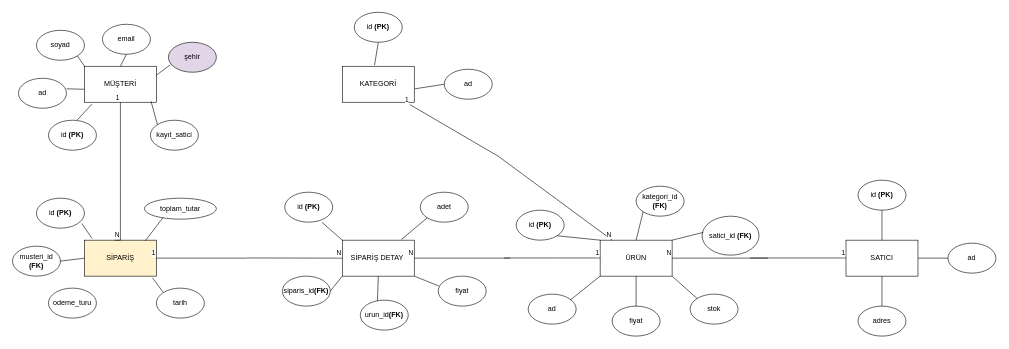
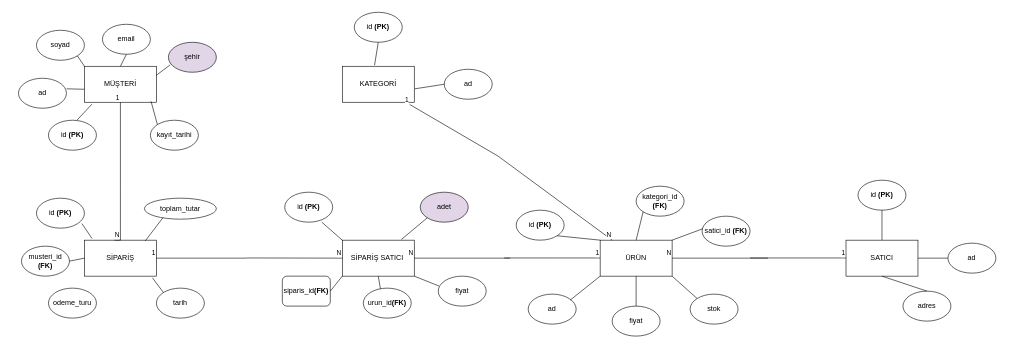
node "kayıt_satici": label "kayıt_satici" -> "kayıt_tarihi"
node "adet": fillcolor #ffffff -> #e1d5e7
node "satici_id (FK)": size 57x39 -> 48x30
node "SİPARİŞ": fillcolor #fff2cc -> #ffffff
node "SİPARİŞ DETAY": label "SİPARİŞ DETAY" -> "SİPARİŞ SATICI"
node "musteri_id (FK)": moved (36, 261) -> (45, 261)
node "siparis_id(FK)": shape ellipse -> rounded rectangle
node "urun_id(FK)": moved (384, 315) -> (387, 303)
node "adres": moved (882, 321) -> (927, 306)
